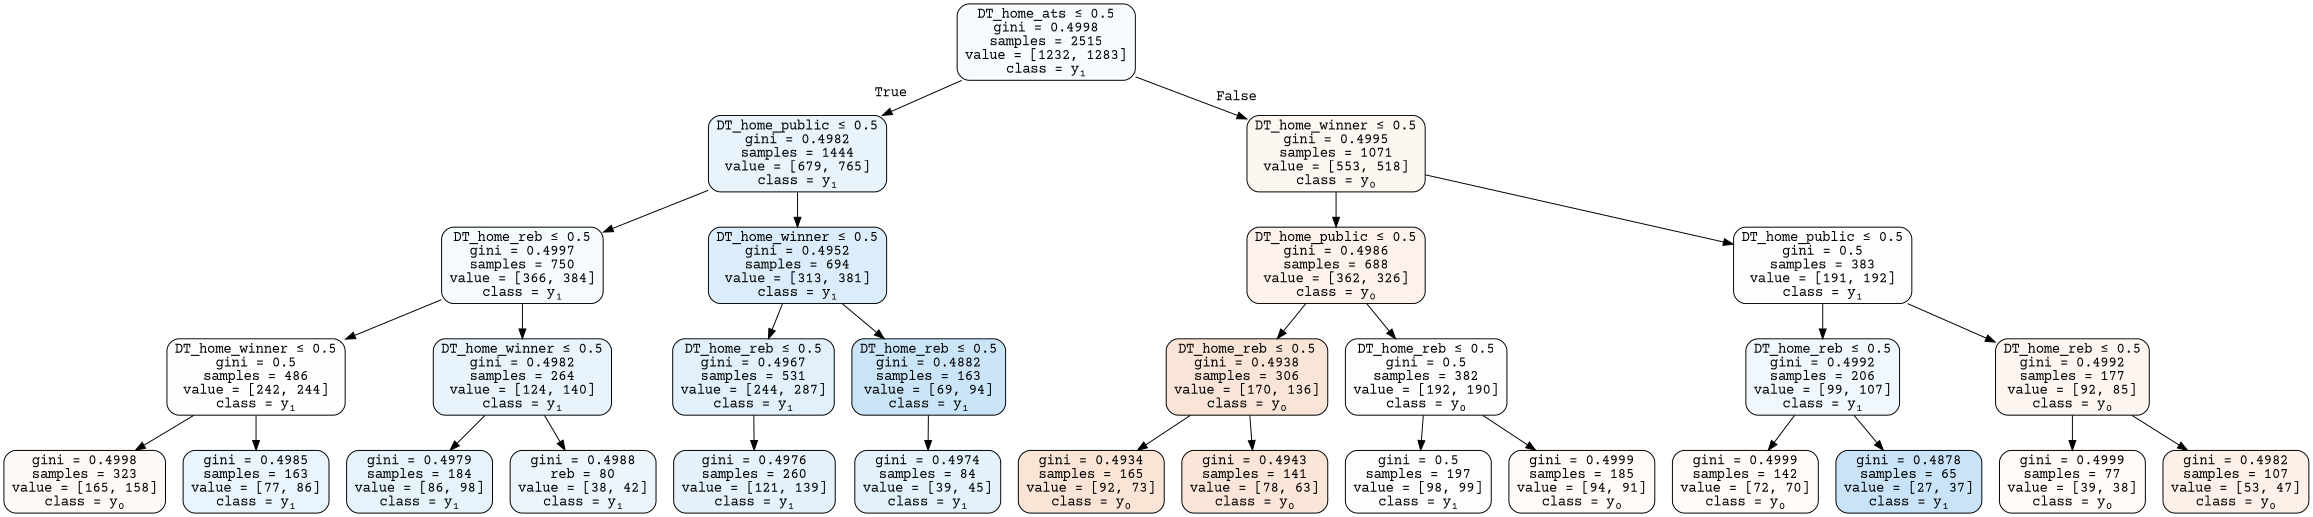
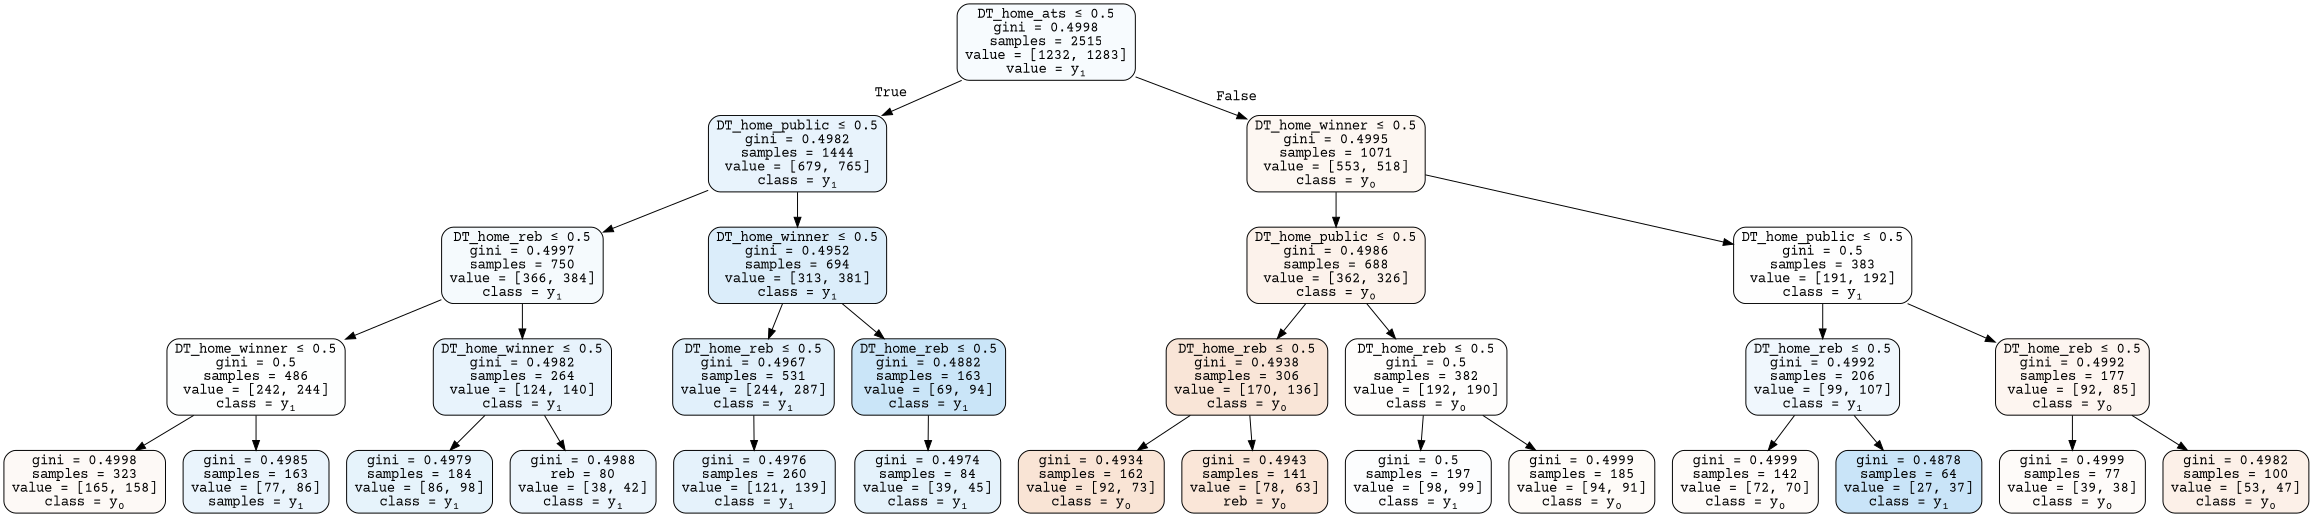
node "DT_home_ats ≤ 0.5": text "class = y" -> "value = y"
node "gini = 0.4934": text "samples = 165" -> "samples = 162"
node "gini = 0.4878": text "samples = 65" -> "samples = 64"
node "gini = 0.4982": text "samples = 107" -> "samples = 100"
node "gini = 0.4985": text "class = y" -> "samples = y"
node "gini = 0.4943": text "class = y" -> "reb = y"
